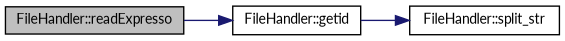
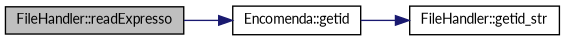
node "FileHandler::getid": label "FileHandler::getid" -> "Encomenda::getid"
node "FileHandler::split_str": label "FileHandler::split_str" -> "FileHandler::getid_str"
